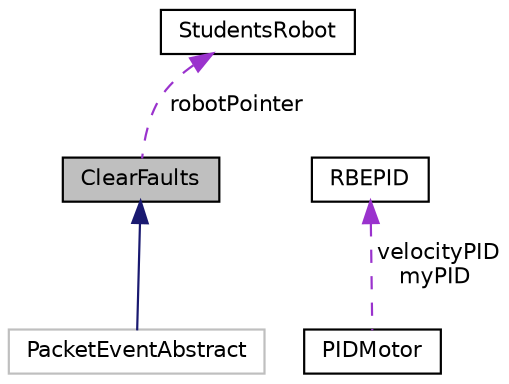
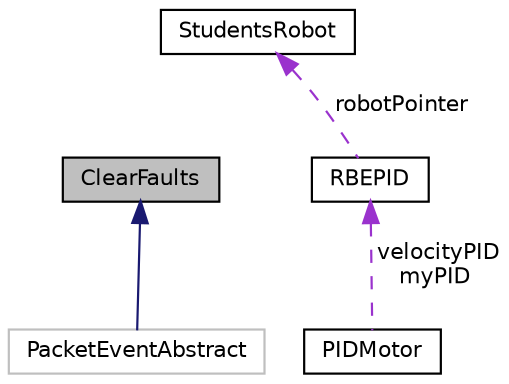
edge "ClearFaults" -> "StudentsRobot": now "RBEPID" -> "StudentsRobot"
